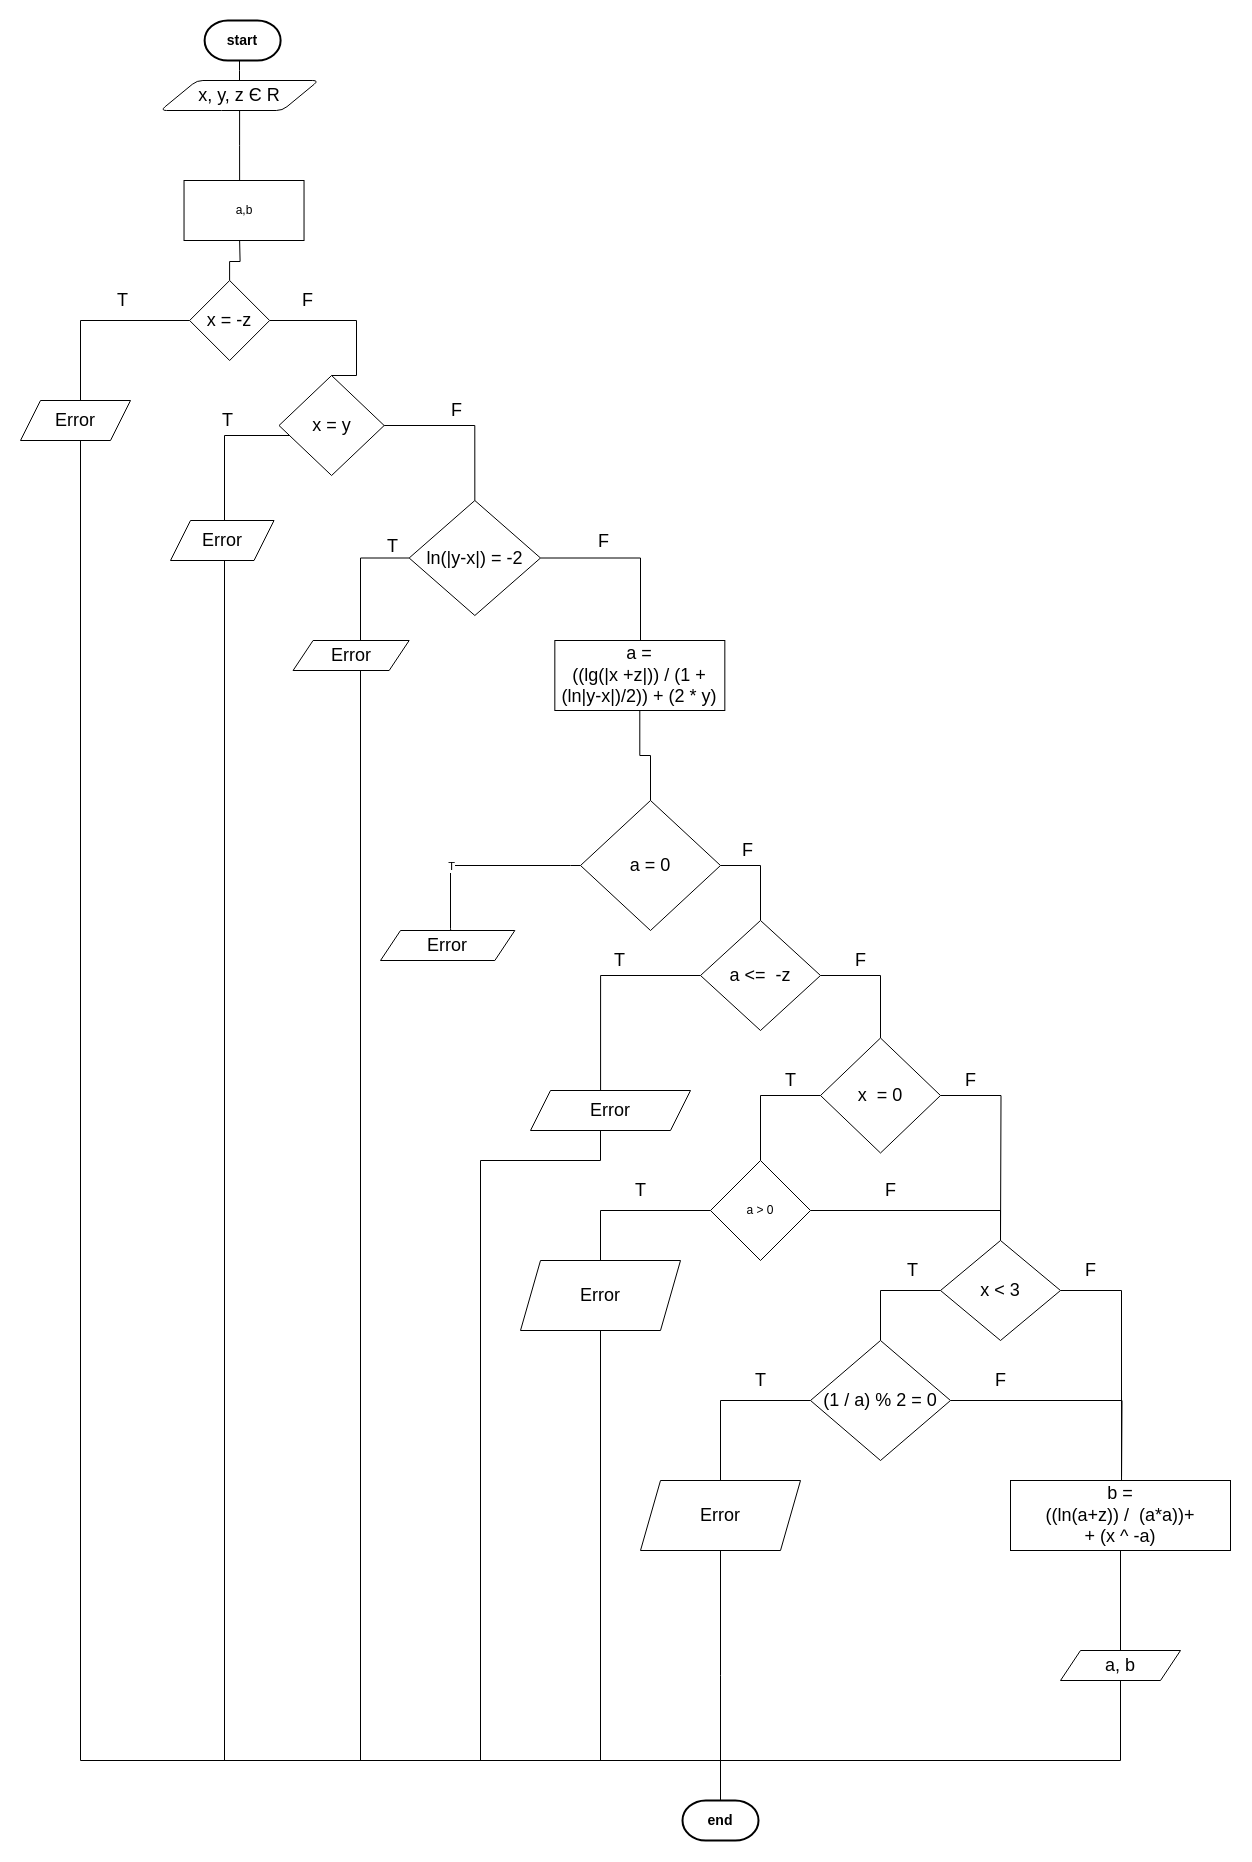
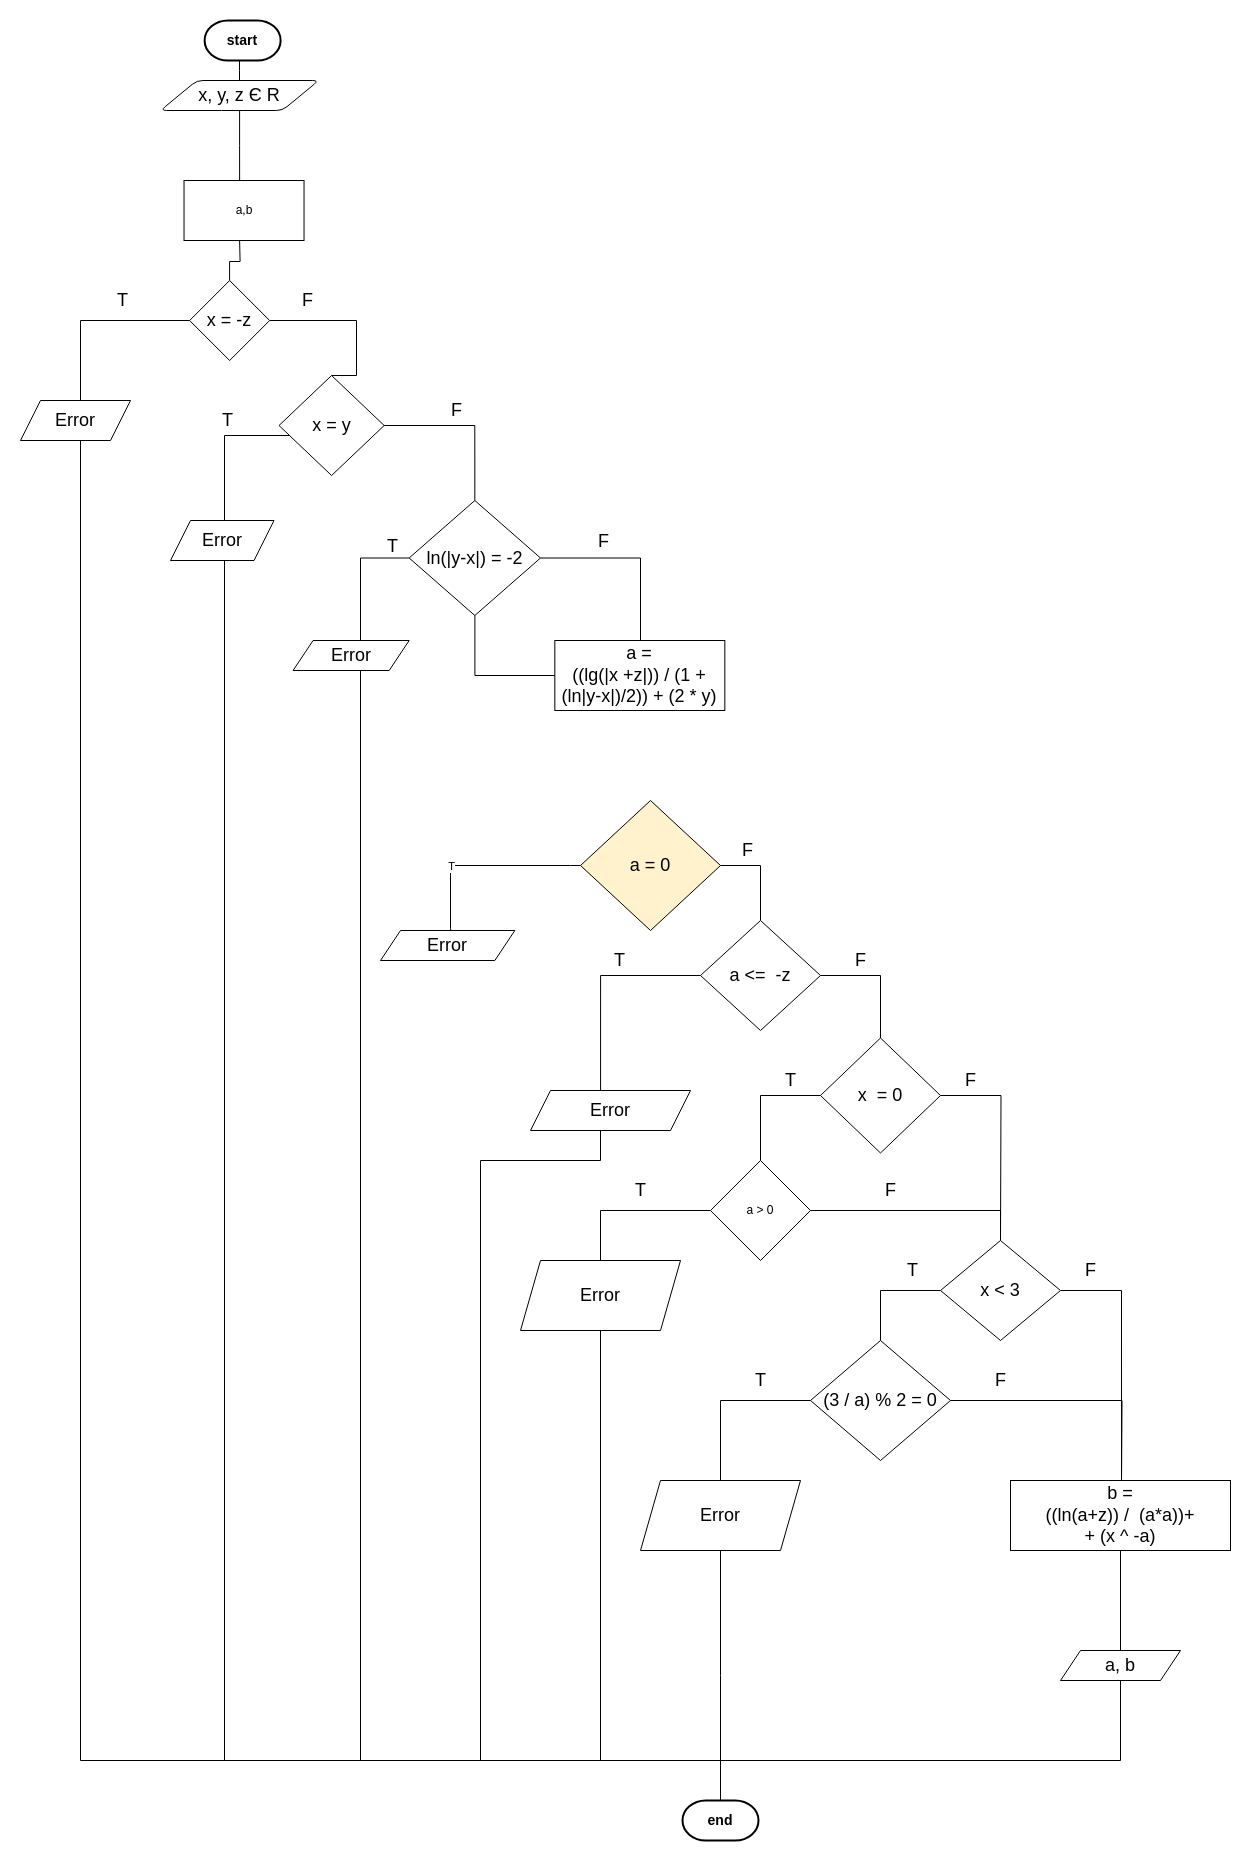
edge "a =((lg(|x +z|)) / (1 + (ln|y-x|)/2)) + (2 * y)" -- "a = 0": now "a =((lg(|x +z|)) / (1 + (ln|y-x|)/2)) + (2 * y)" -- "ln(|y-x|) = -2"
node "a = 0": fillcolor #ffffff -> #fff2cc
node "(1 / a) % 2 = 0": label "(1 / a) % 2 = 0" -> "(3 / a) % 2 = 0"
